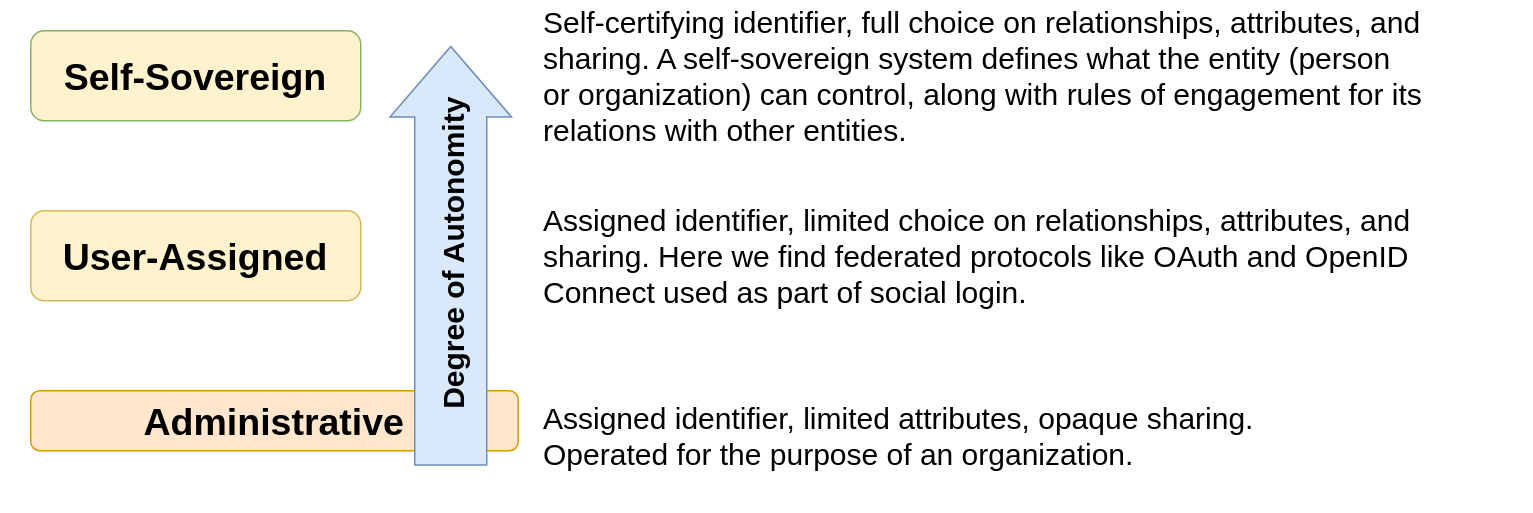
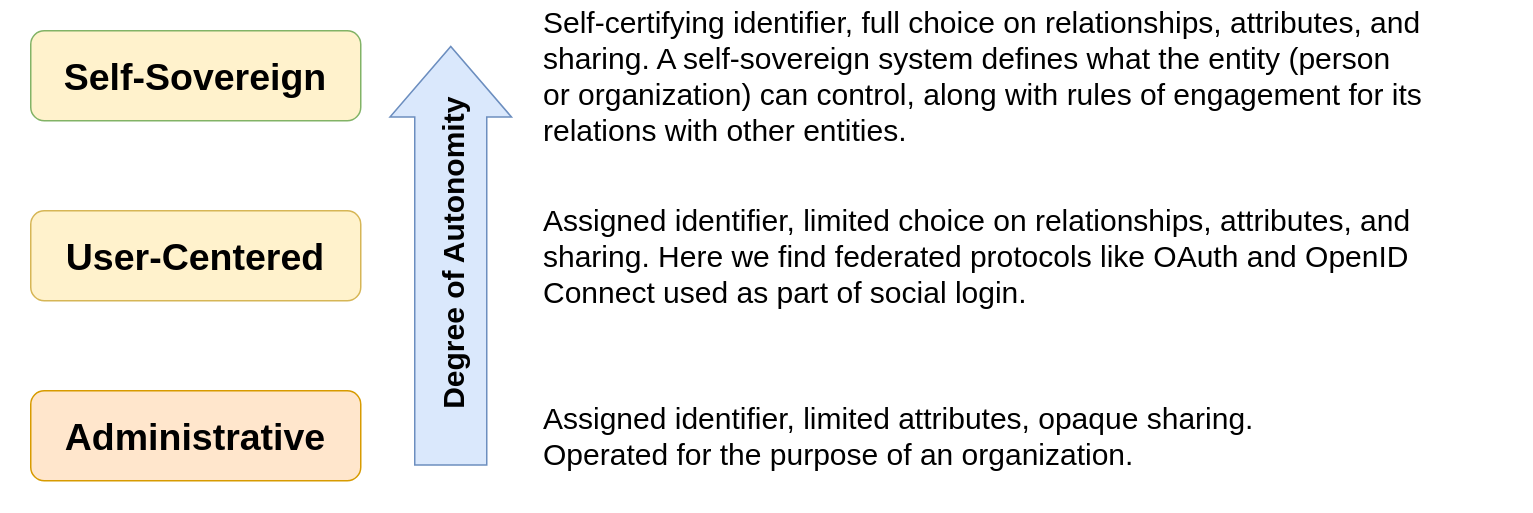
node "User-Assigned": label "User-Assigned" -> "User-Centered"
node "Administrative": size 488x60 -> 330x90
